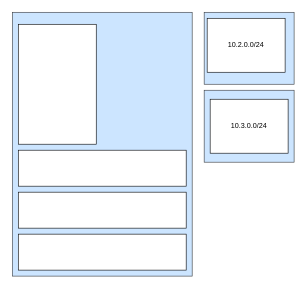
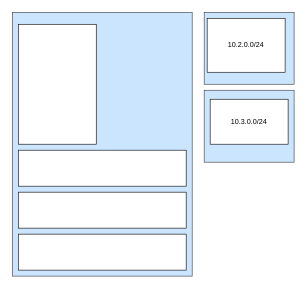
node "10.3.0.0/24": size 78x54 -> 78x45
